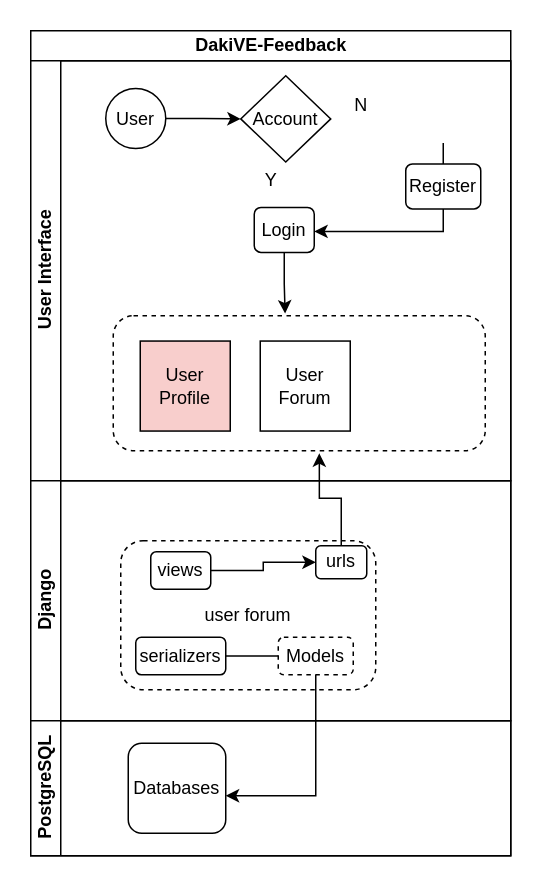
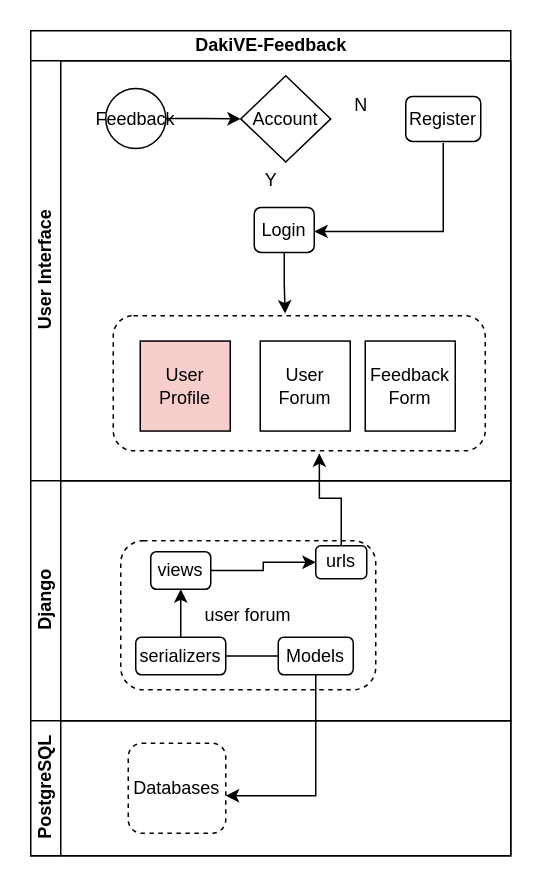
node "User": label "User" -> "Feedback"
node "Register": moved (443, 186) -> (443, 119)
node "Feedback Form": added
edge "serializers" -> "views": added
node "Models": style dashed -> solid
node "Databases": style solid -> dashed
